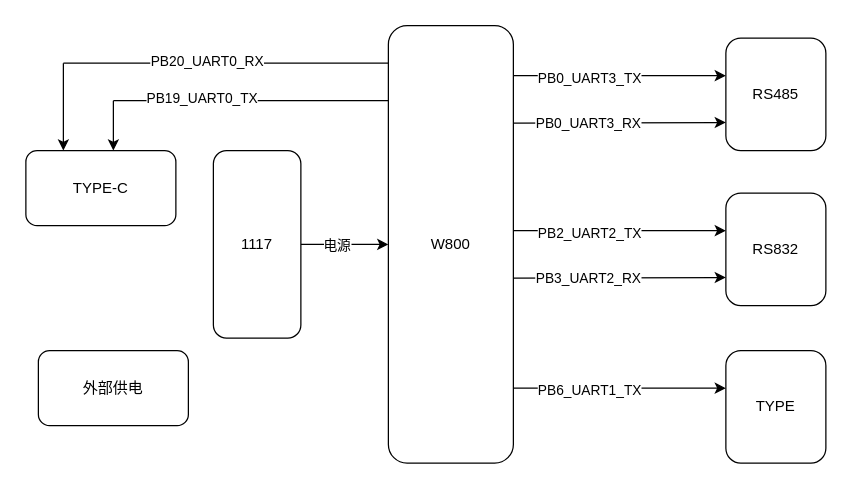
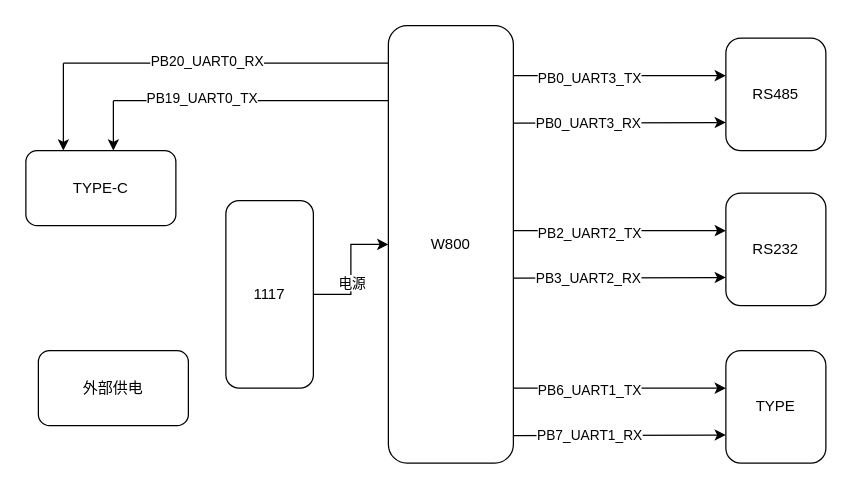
node "1117": moved (257, 244) -> (269, 294)
node "RS832": label "RS832" -> "RS232"
edge "W800" -> "TYPE": added, label "PB7_UART1_RX"
